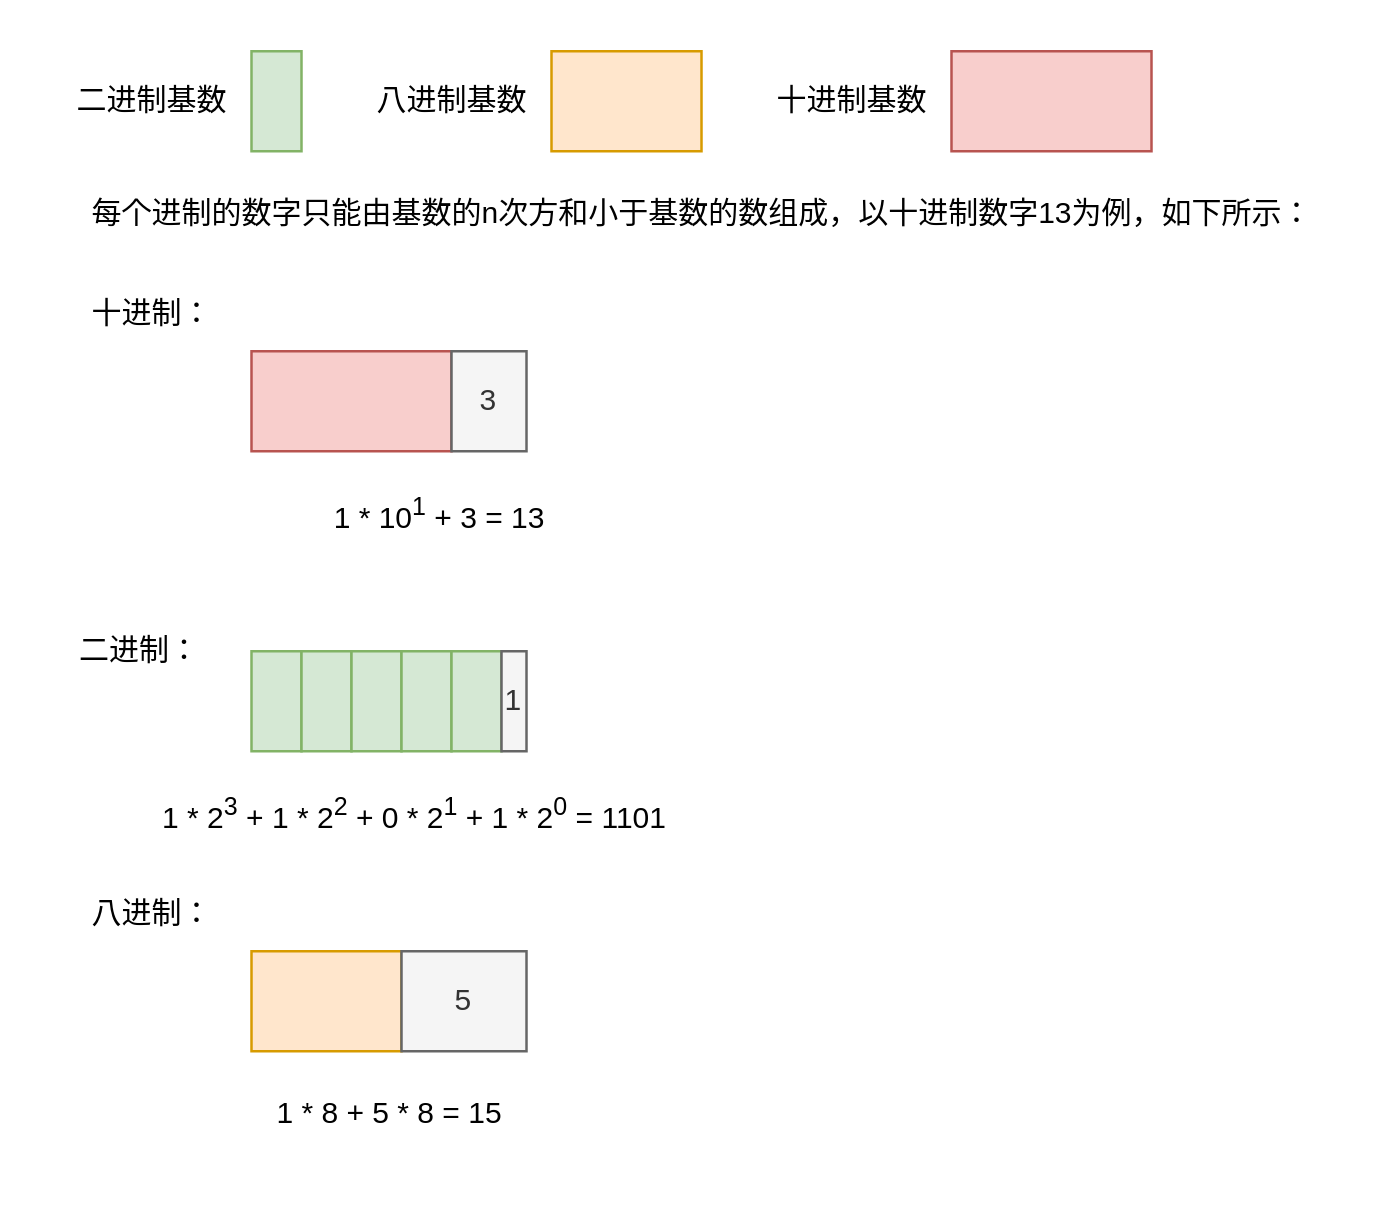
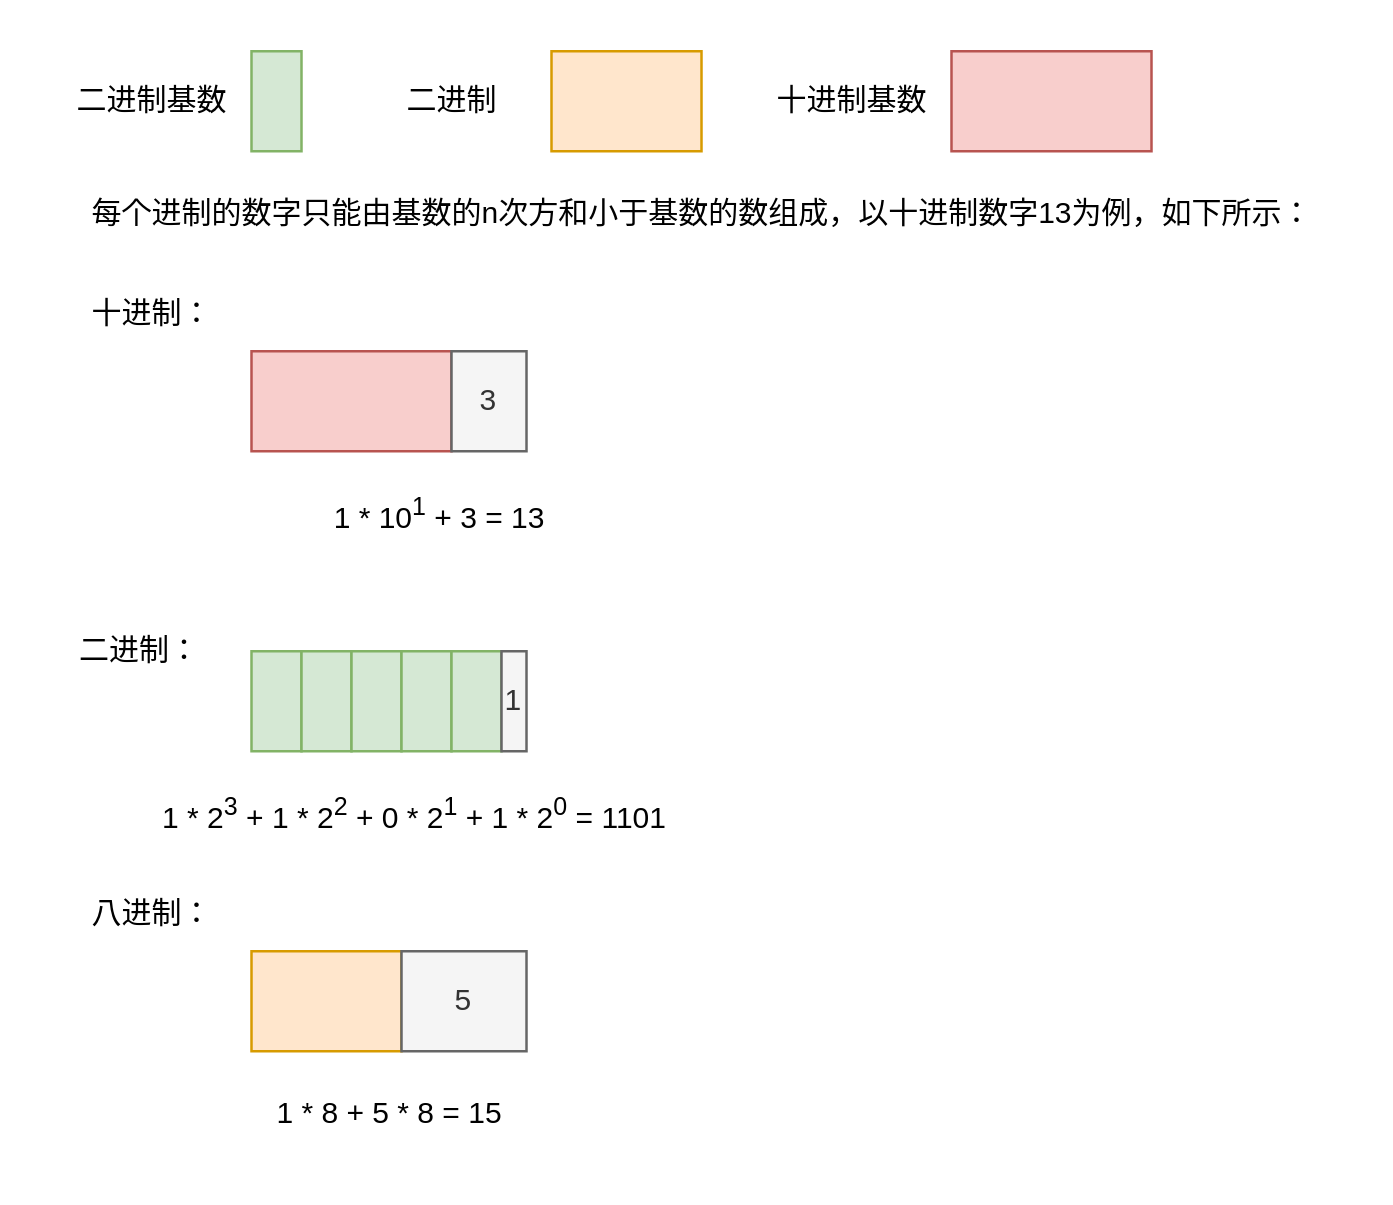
node "八进制基数": label "八进制基数" -> "二进制"
